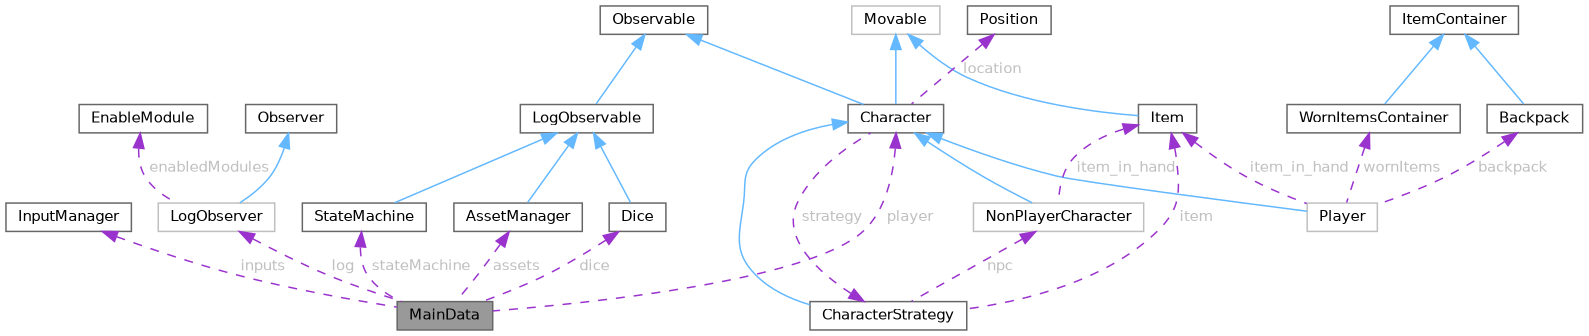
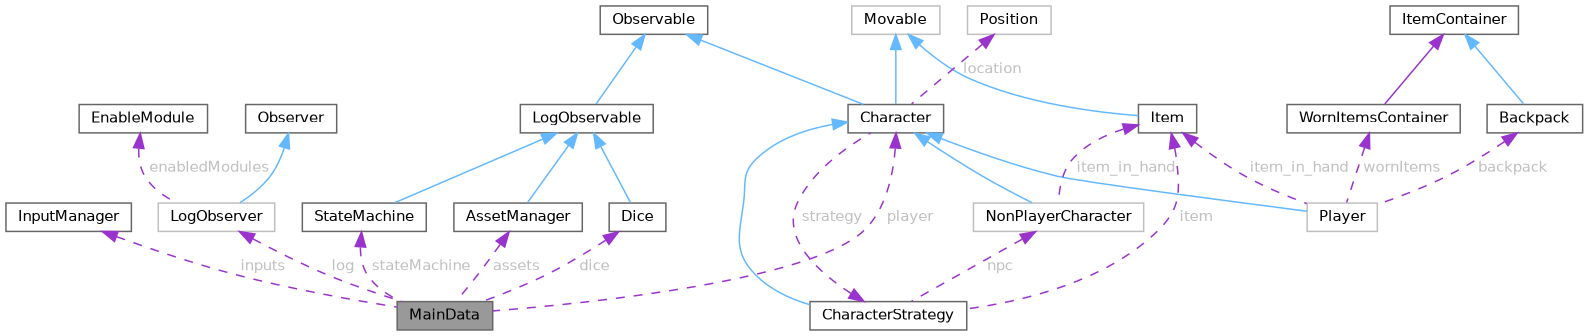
node "Position": color gray40 -> grey75
edge "WornItemsContainer" -> "ItemContainer": color steelblue1 -> darkorchid3
